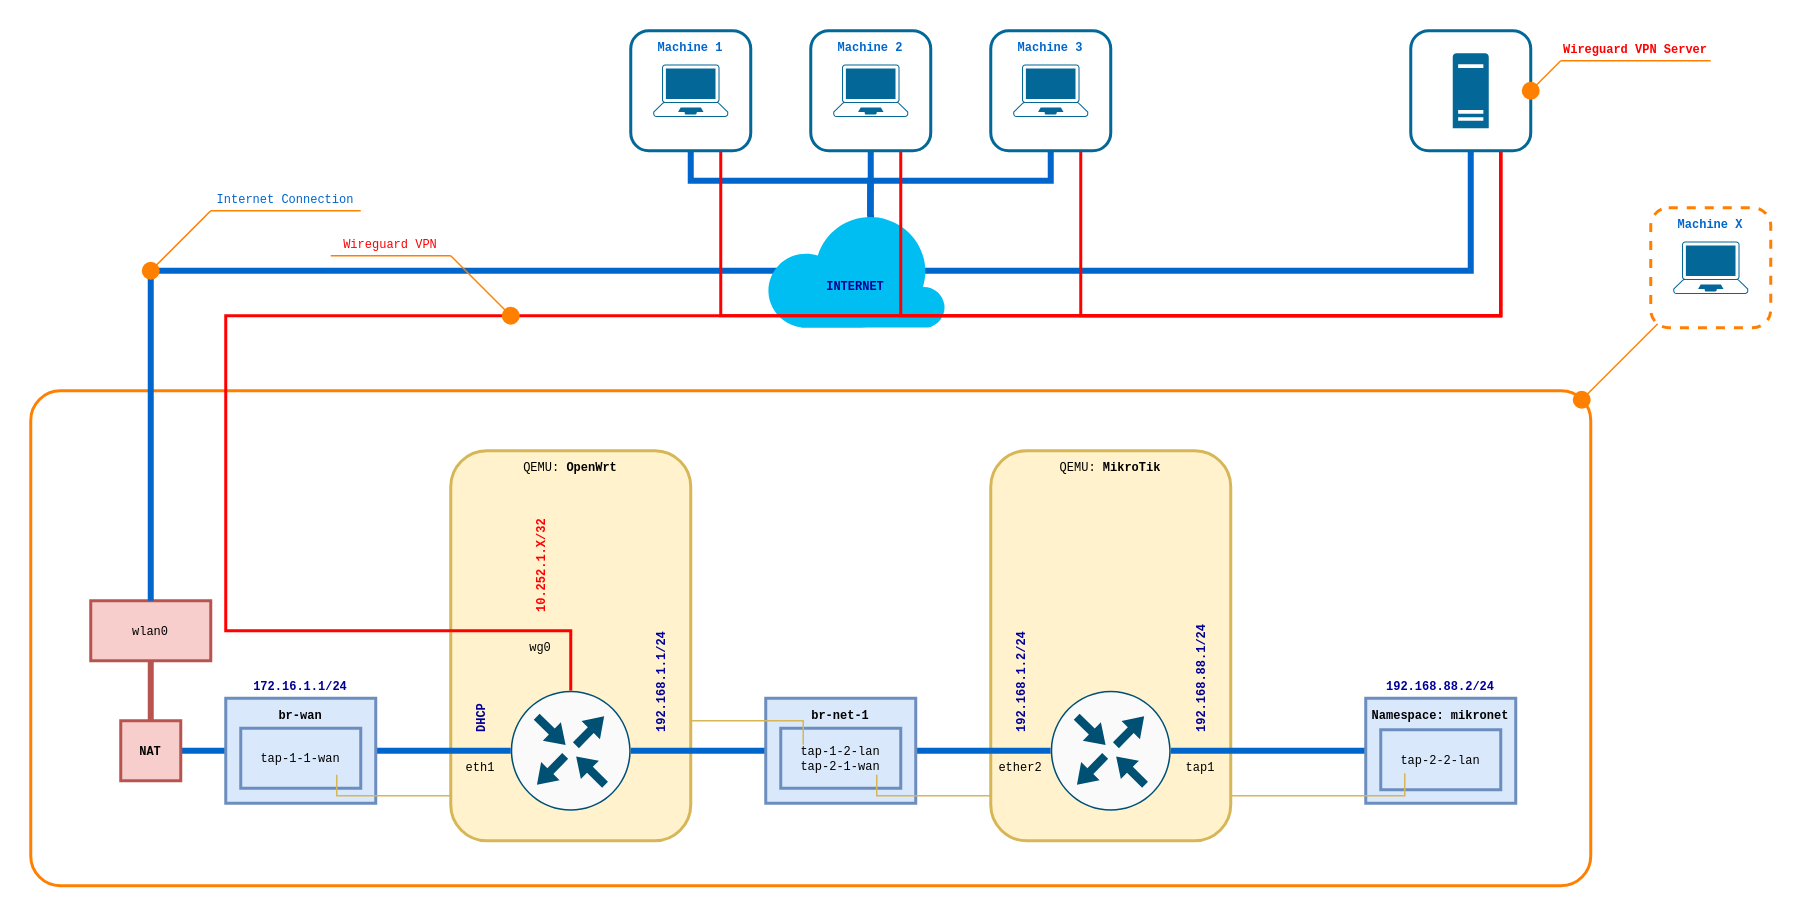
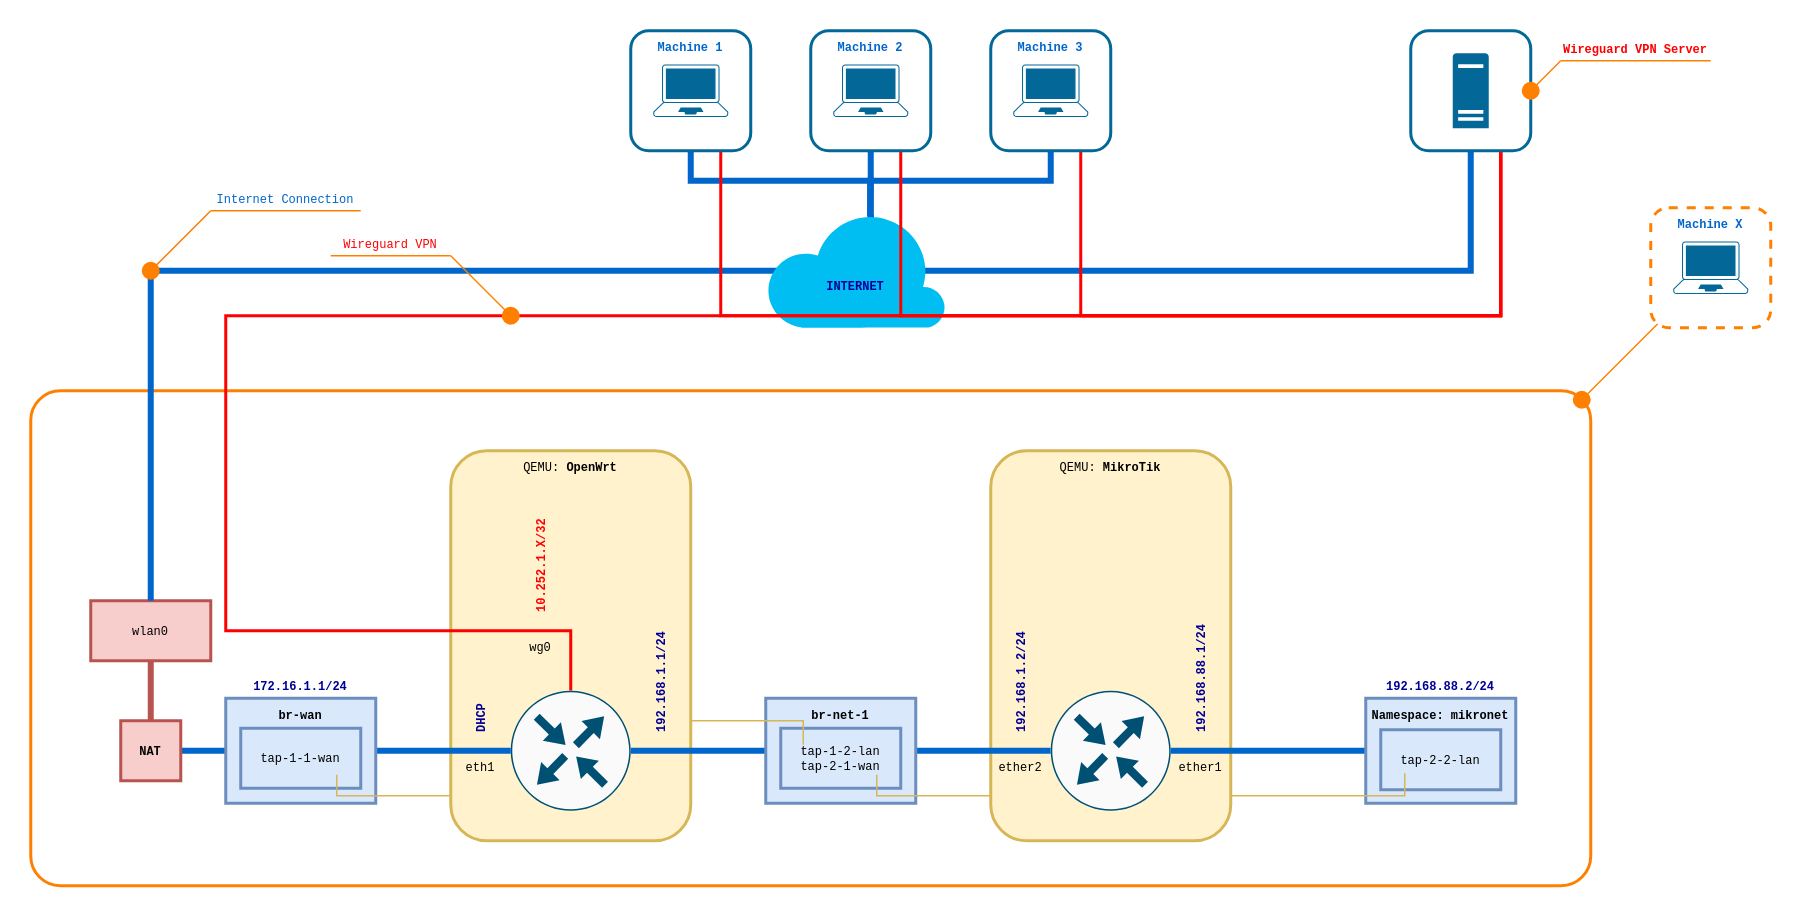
node "tap1": label "tap1" -> "ether1"
